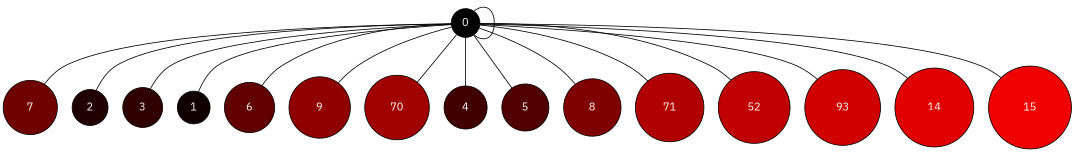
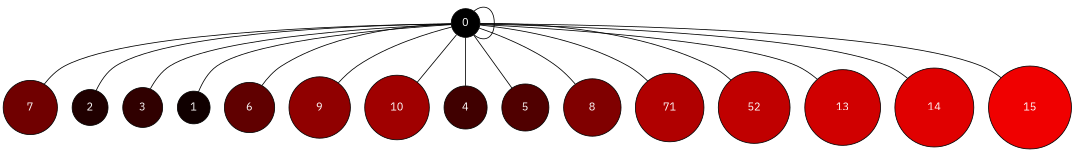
node "70": label "70" -> "10"
node "93": label "93" -> "13"
